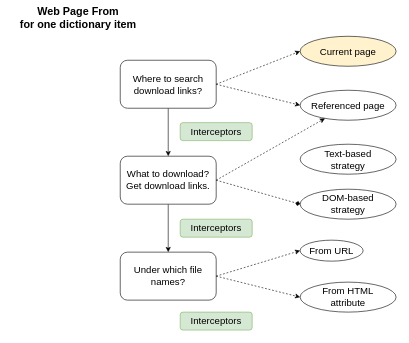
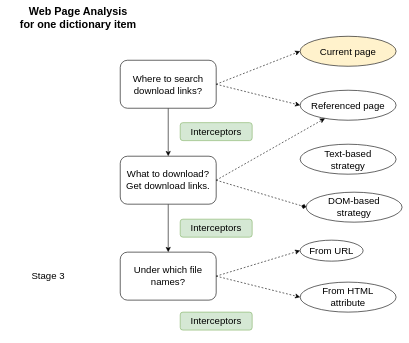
node "Web Page From for one dictionary item": label "Web Page From for one dictionary item" -> "Web Page Analysis for one dictionary item"
node "DOM-based strategy": moved (348, 204) -> (354, 207)
node "Stage 3": added
